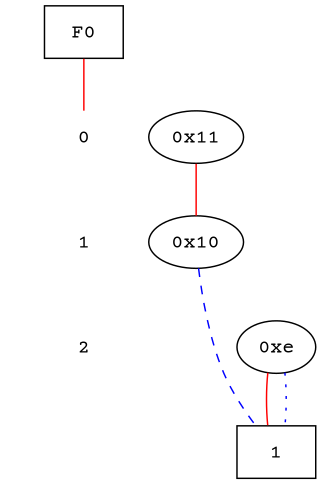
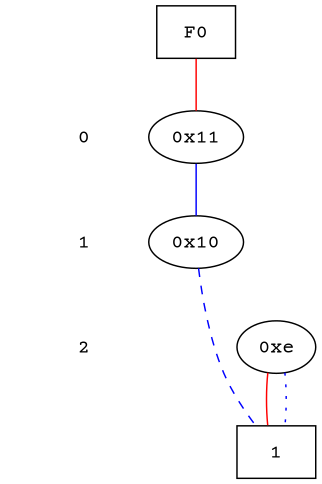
edge "F0" -- "0": now "F0" -- "0x11"
edge "0x11" -- "0x10": color red -> blue
